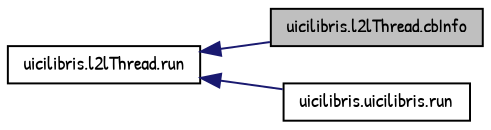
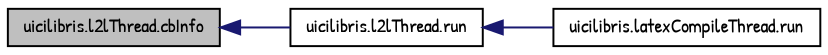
edge "uicilibris.l2lThread.cbInfo" -> "uicilibris.l2lThread.run": reversed
node "uicilibris.uicilibris.run": label "uicilibris.uicilibris.run" -> "uicilibris.latexCompileThread.run"
